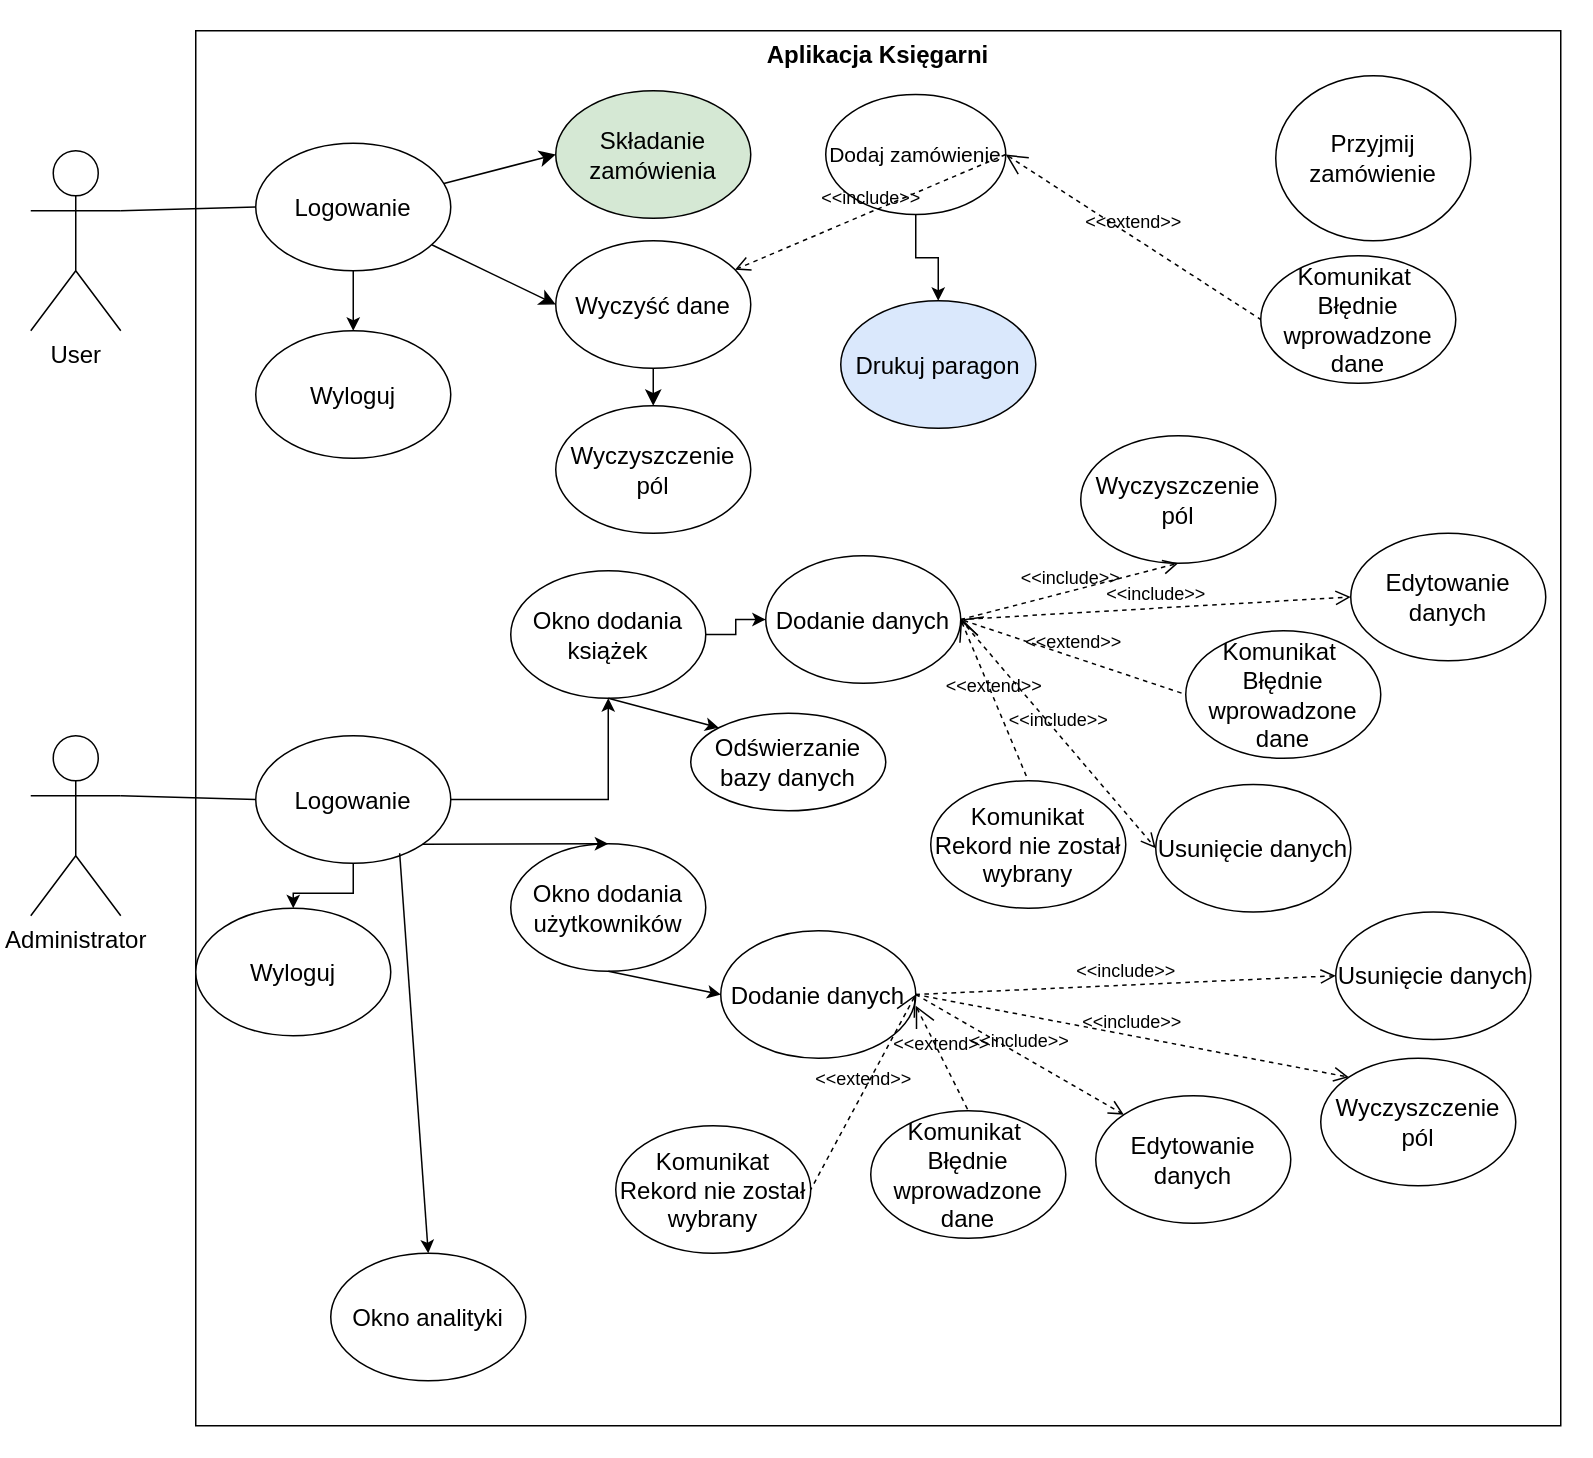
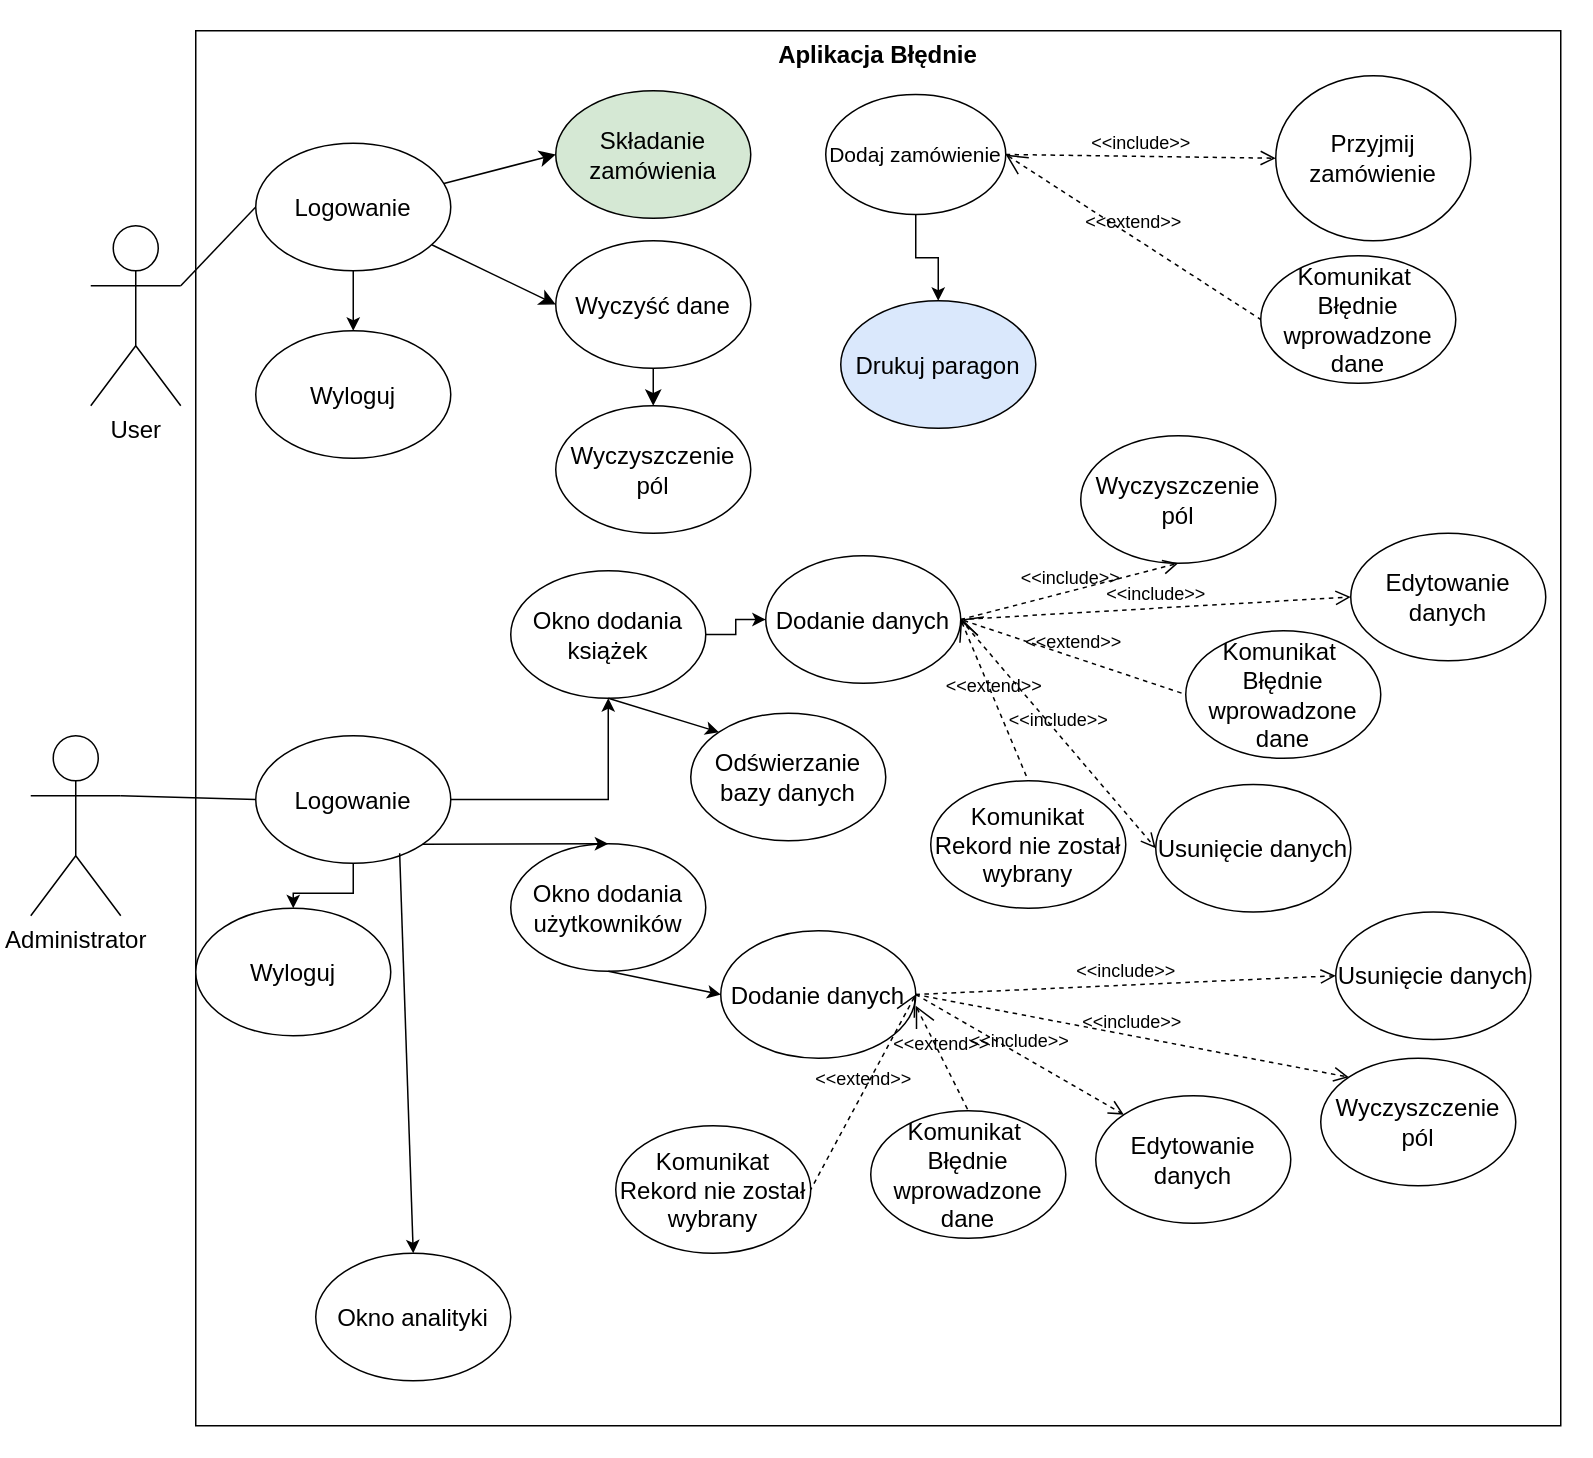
node "Aplikacja Księgarni": label "Aplikacja Księgarni" -> "Aplikacja Błędnie"
edge "Dodaj zamówienie" -> "Wyczyść dane": now "Dodaj zamówienie" -> "Przyjmij zamówienie"
node "User": moved (76, 241) -> (136, 316)
node "Odświerzanie bazy danych": size 195x98 -> 195x128
node "Okno analityki": moved (428, 1317) -> (413, 1317)
